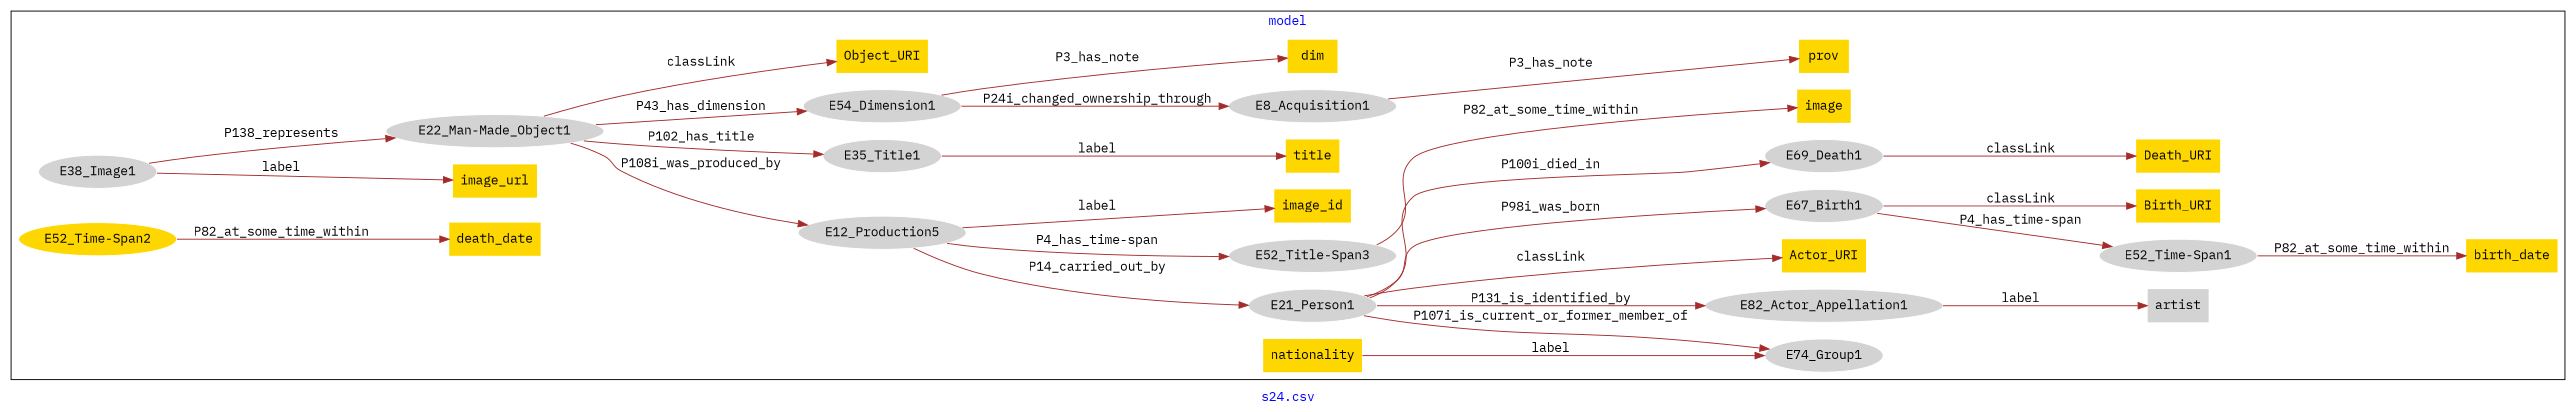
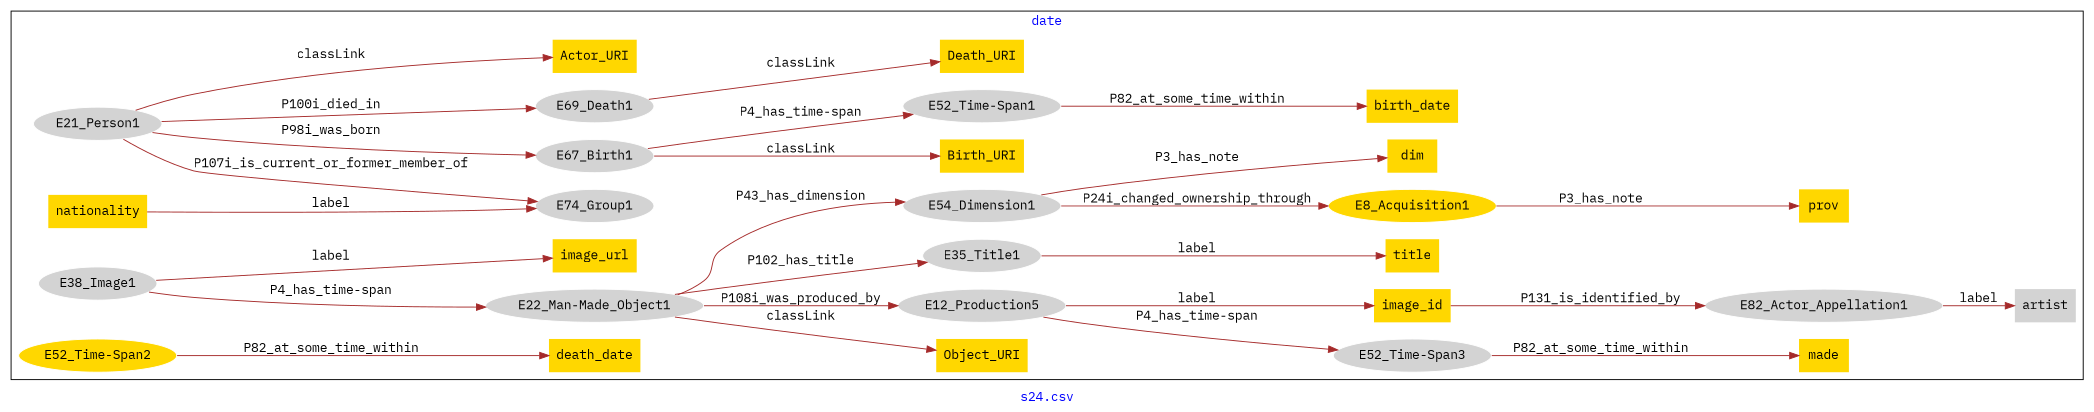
cluster "model": label "model" -> "date"
node "E8_Acquisition1": fillcolor lightgray -> gold
node "image": label "image" -> "made"
edge "E38_Image1" -> "E22_Man-Made_Object1": label "P138_represents" -> "P4_has_time-span"
node "E52_Title-Span3": label "E52_Title-Span3" -> "E52_Time-Span3"
edge "E12_Production5" -> "E21_Person1": removed, label "P14_carried_out_by"
edge "E21_Person1" -> "E82_Actor_Appellation1": now "image_id" -> "E82_Actor_Appellation1"
